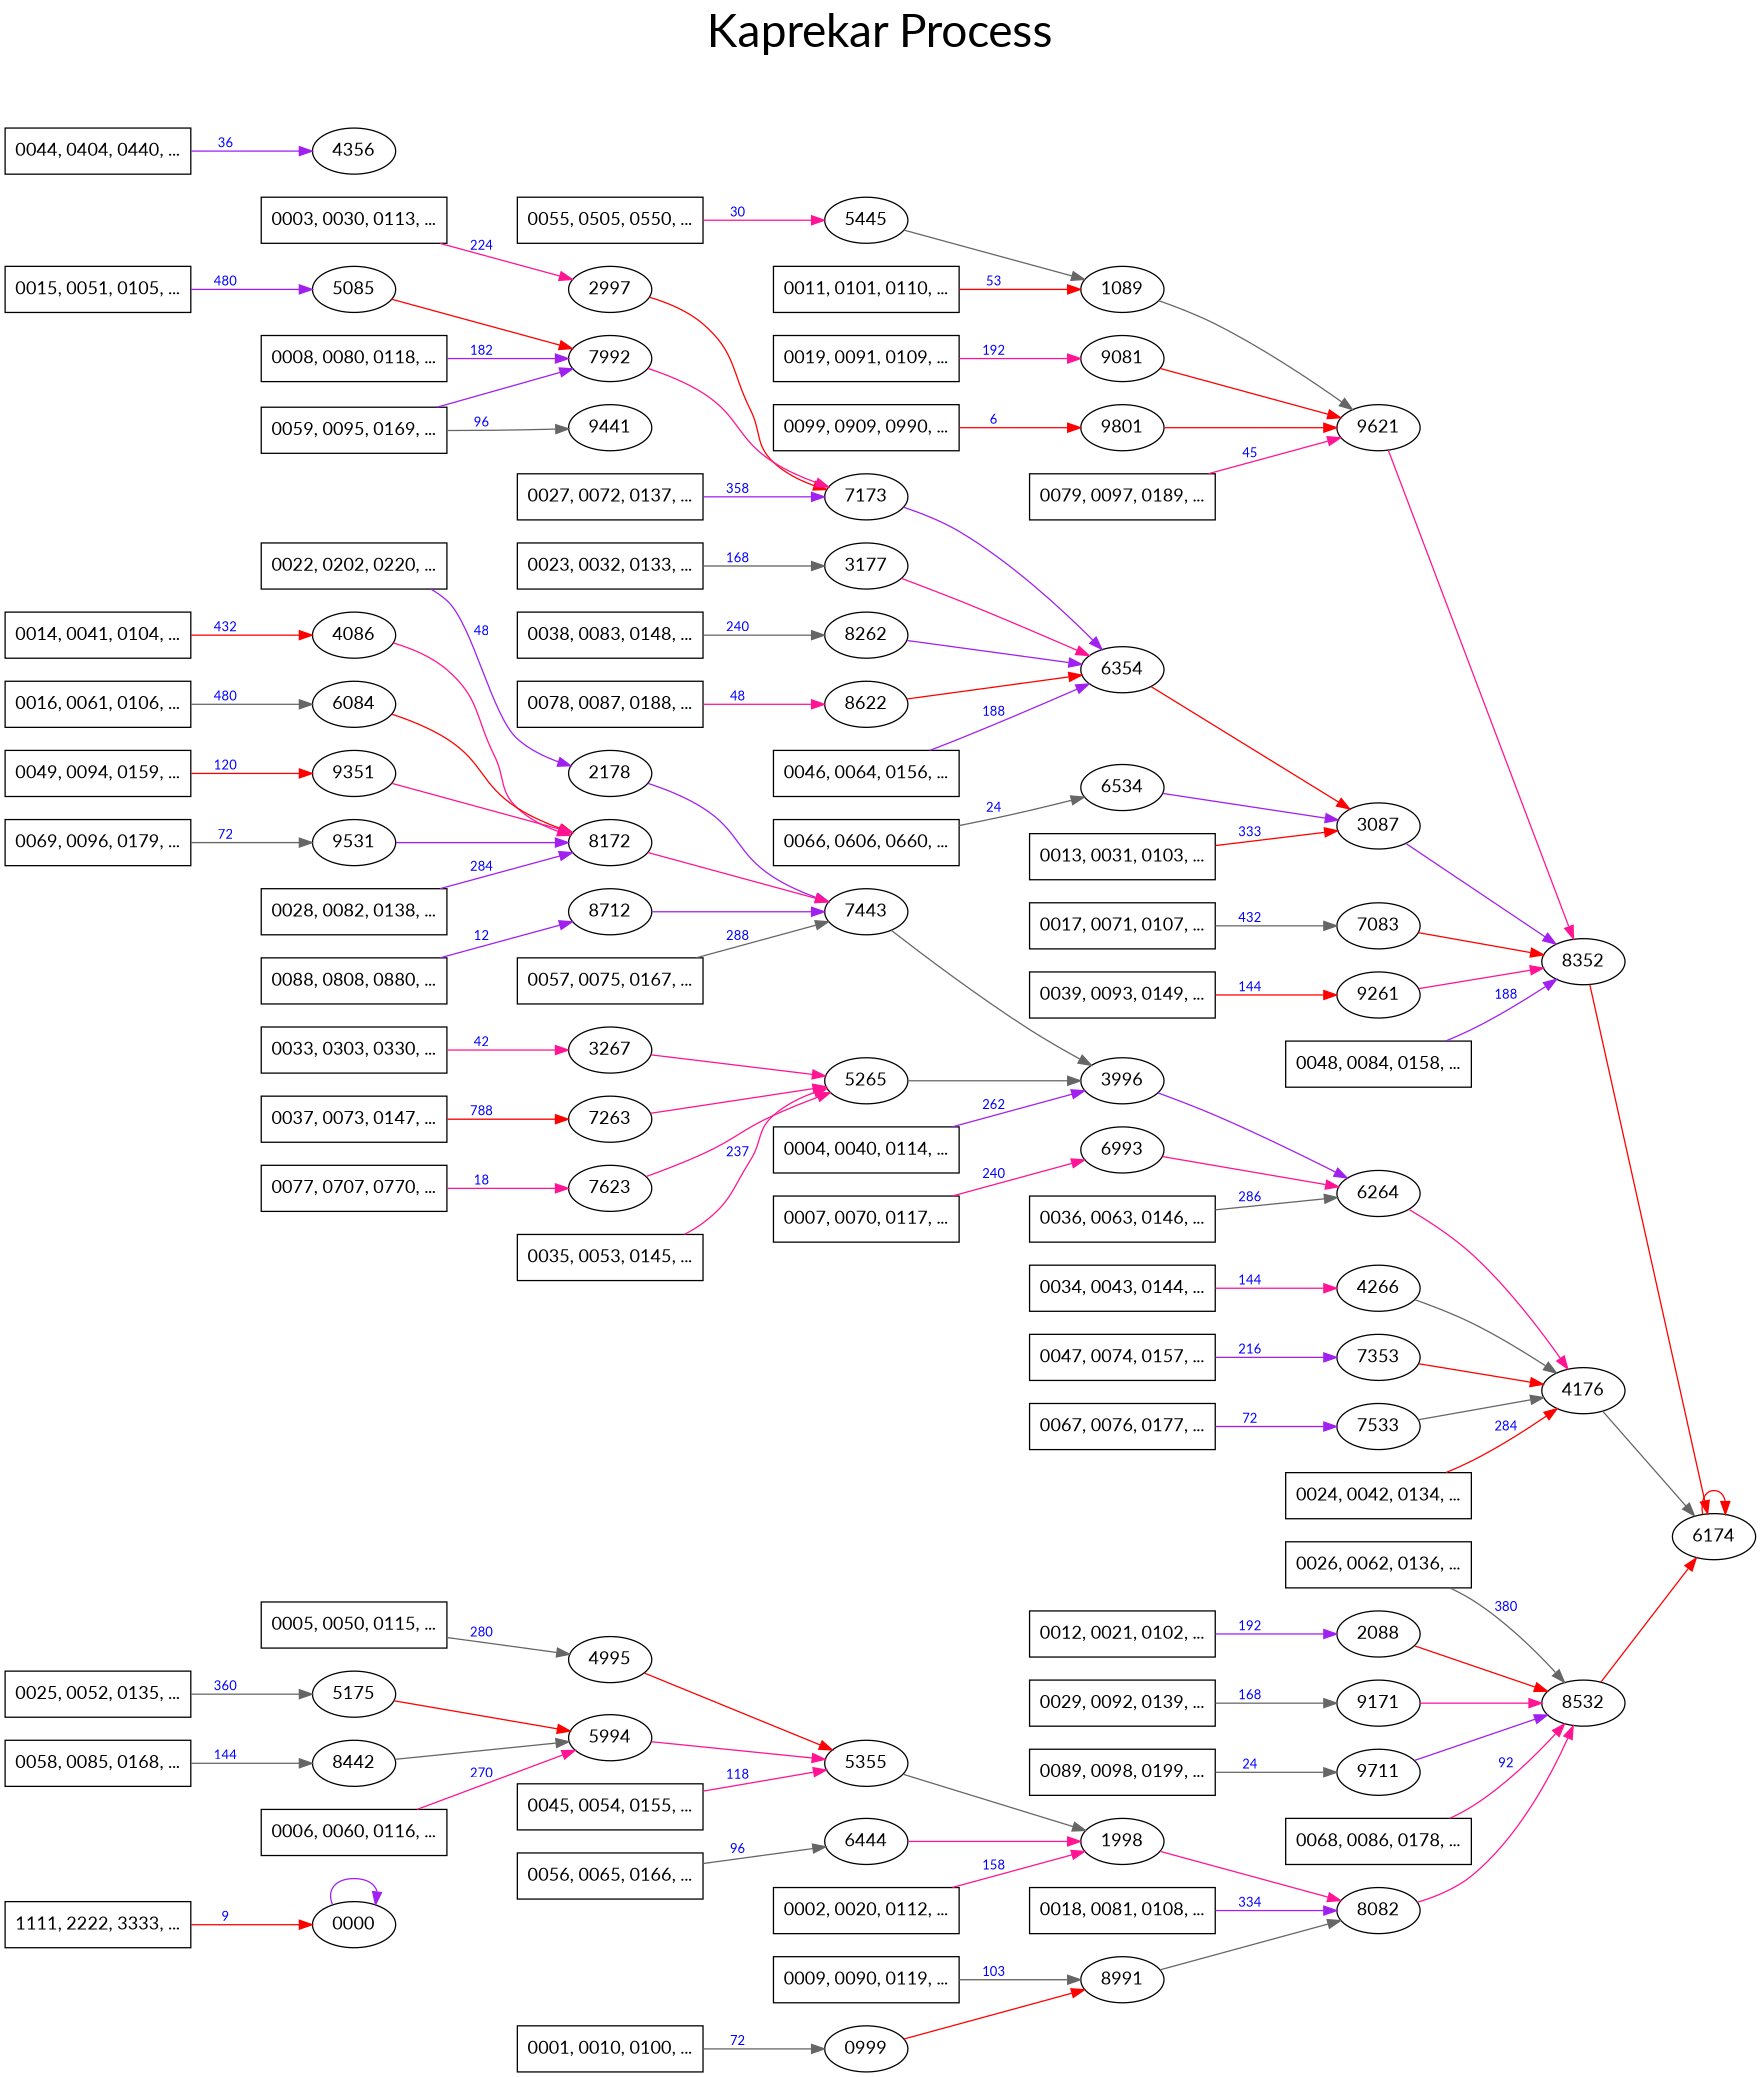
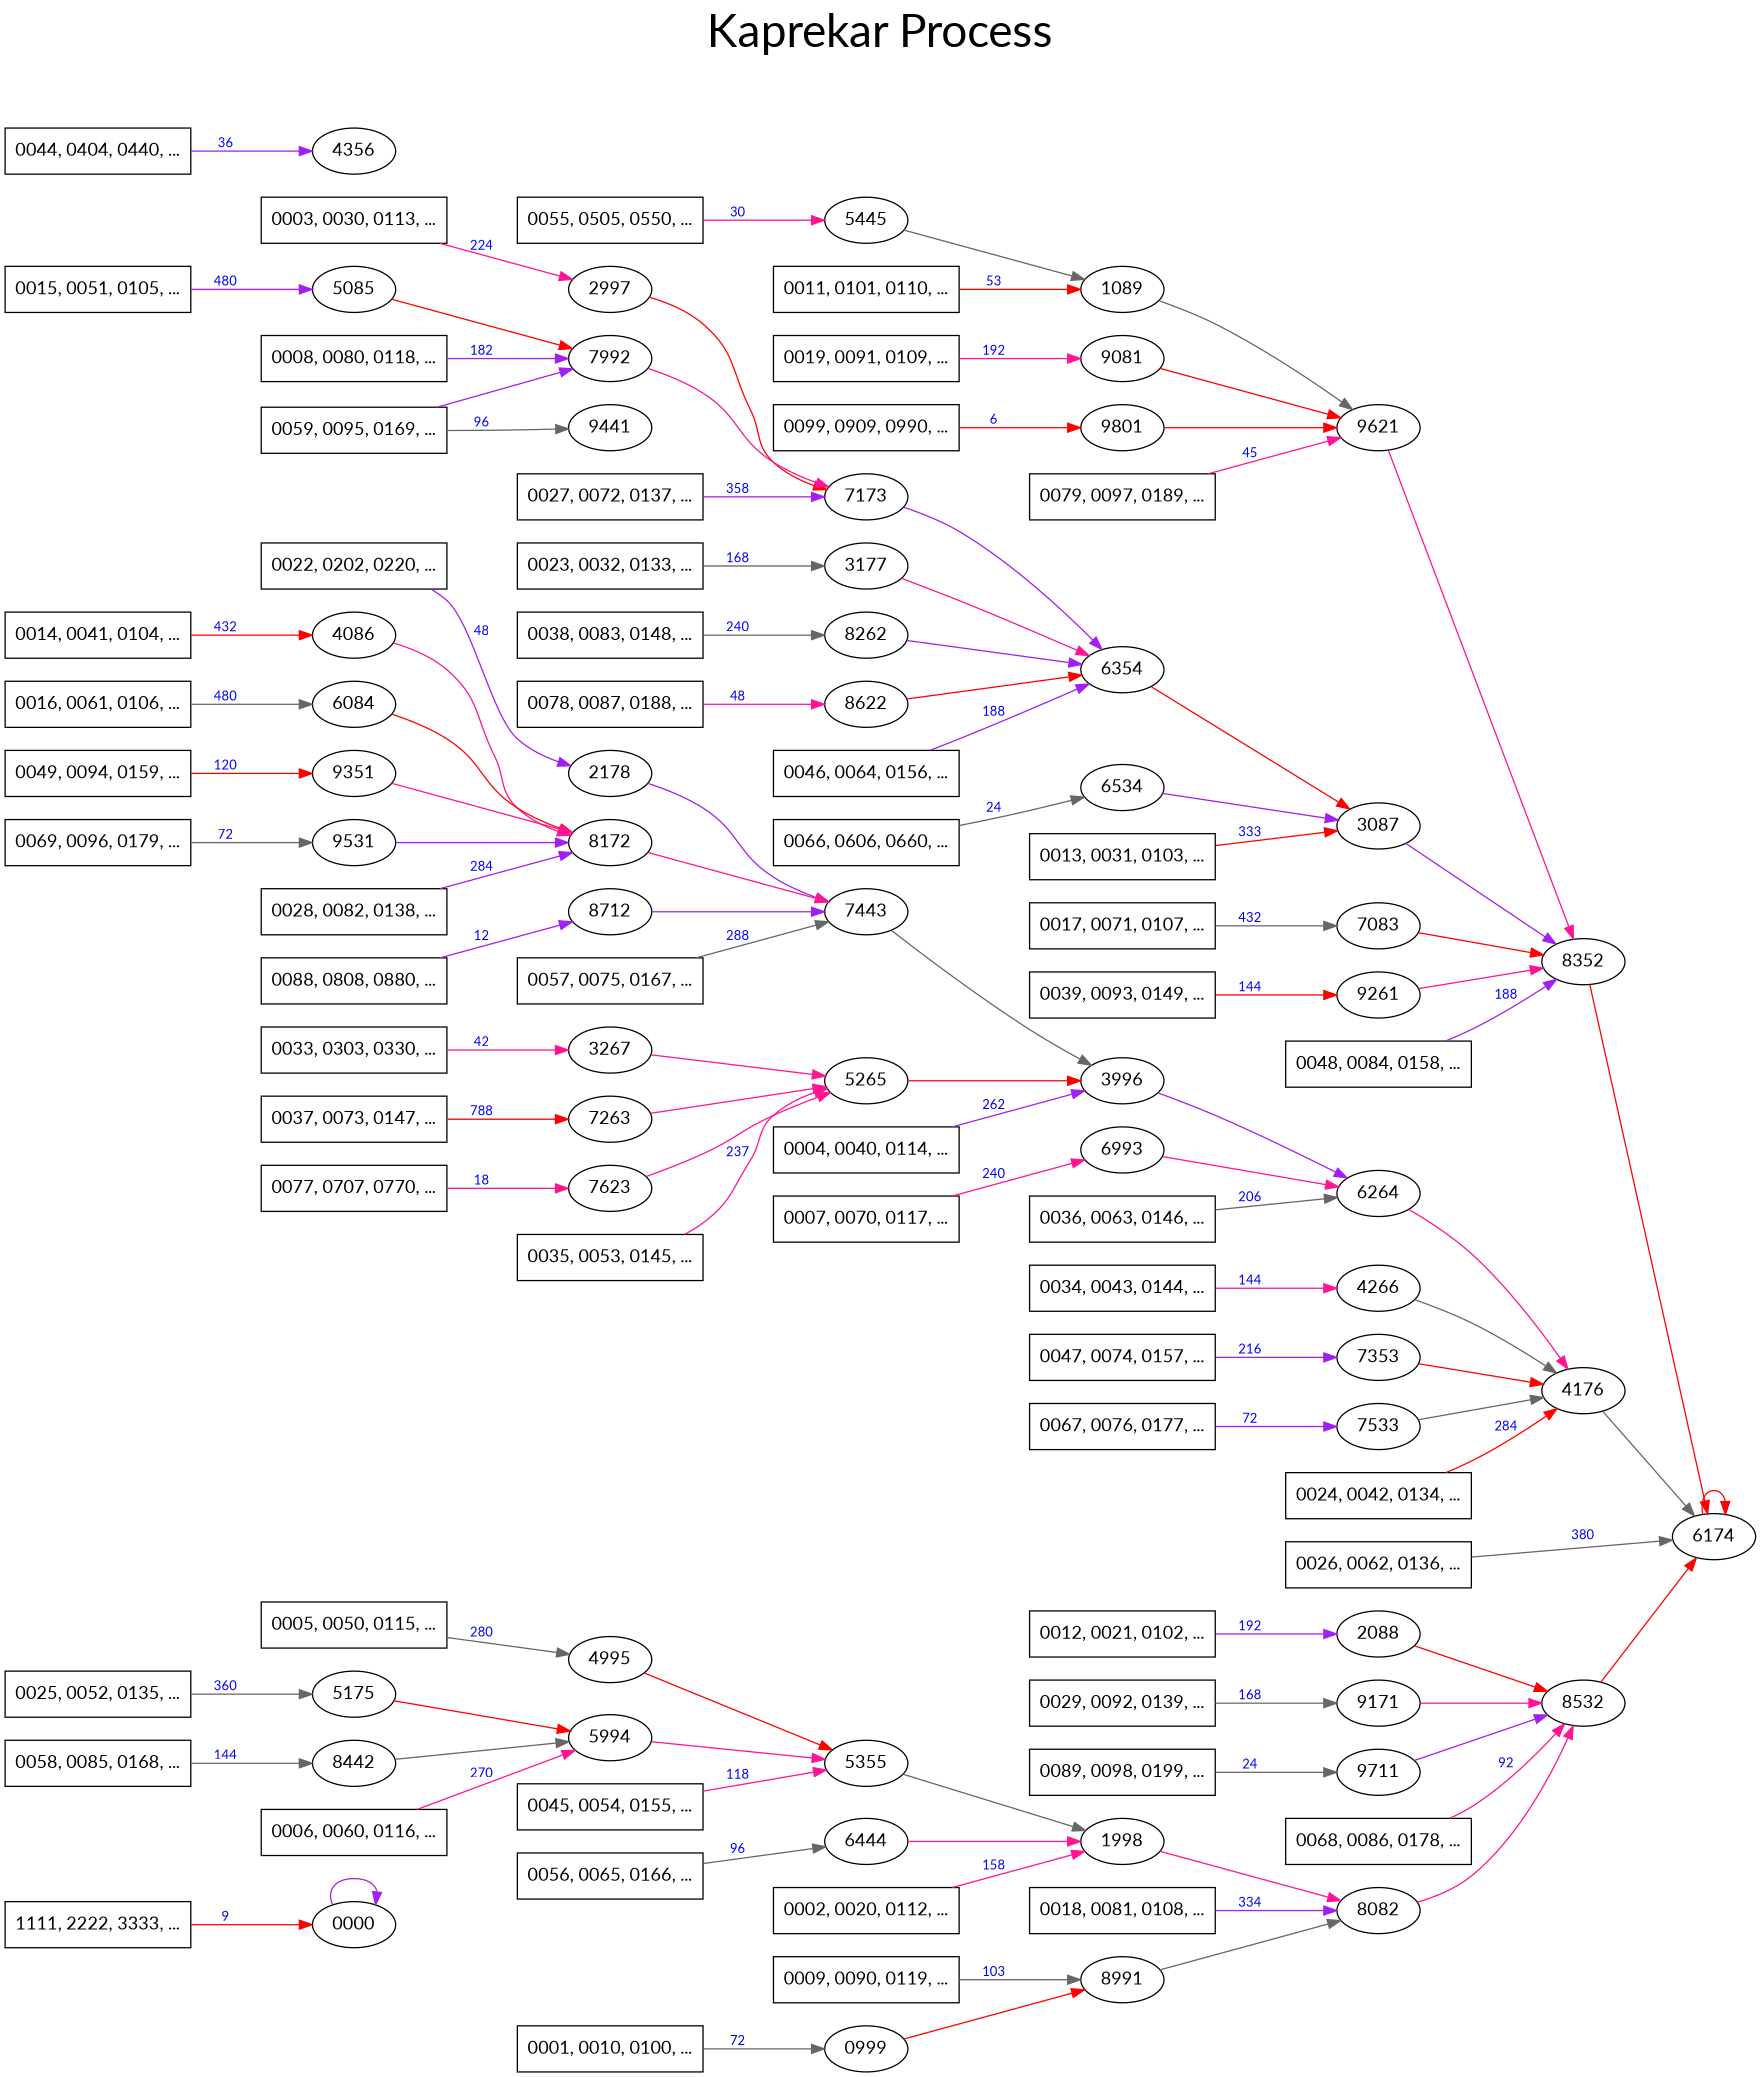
edge "5265" -> "3996": color gray40 -> red
edge "0036, 0063, 0146, ..." -> "6264": label "286" -> "206"
edge "0026, 0062, 0136, ..." -> "8532": now "0026, 0062, 0136, ..." -> "6174"
